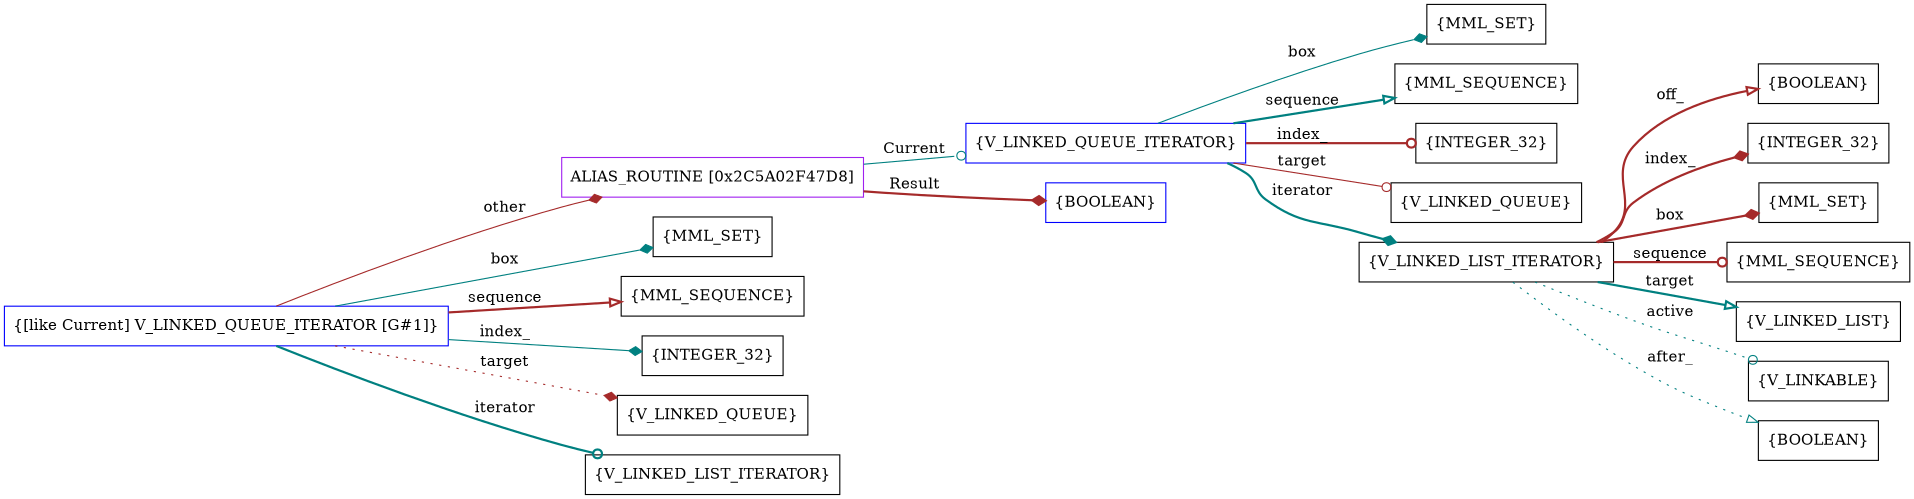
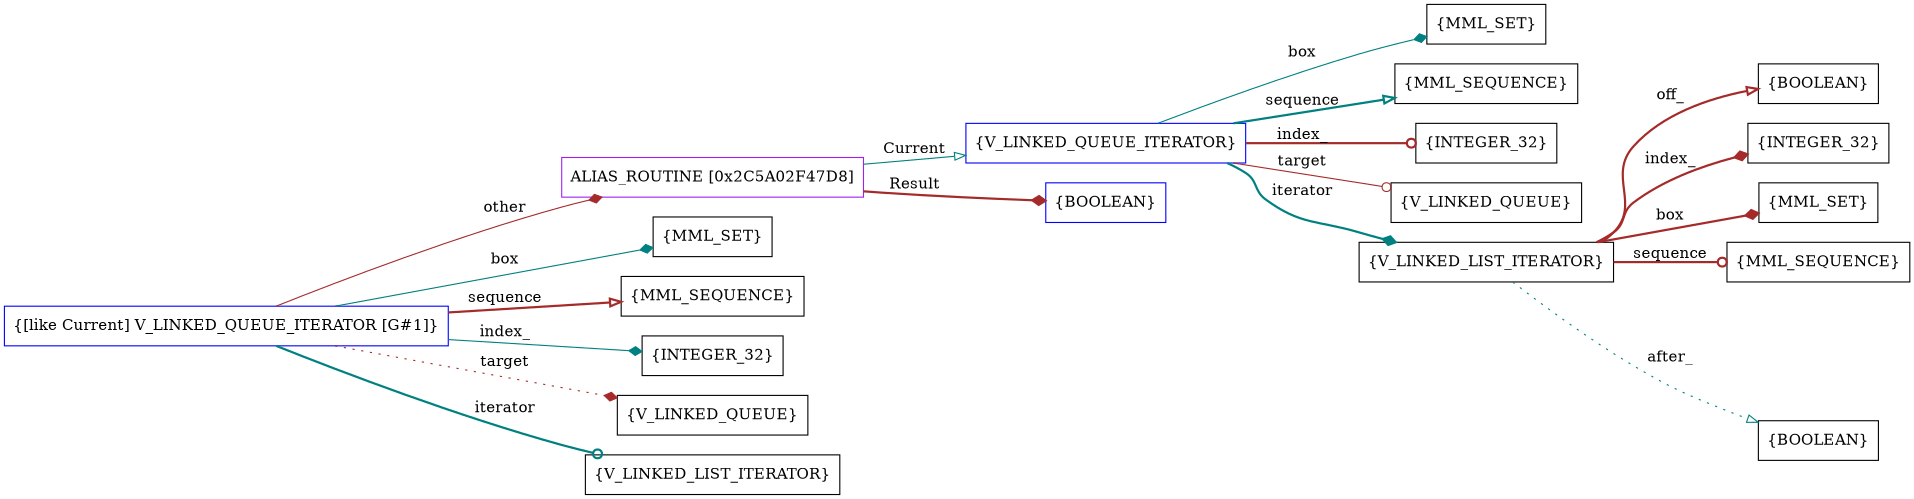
edge "ALIAS_ROUTINE [0x2C5A02F47D8]" -> "{V_LINKED_QUEUE_ITERATOR}": arrowhead odot -> onormal
node "{V_LINKED_LIST}": removed
node "{V_LINKABLE}": removed
